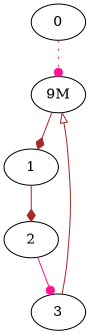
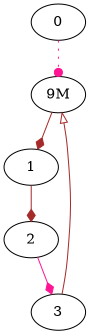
edge "2" -> "3": arrowhead dot -> diamond
